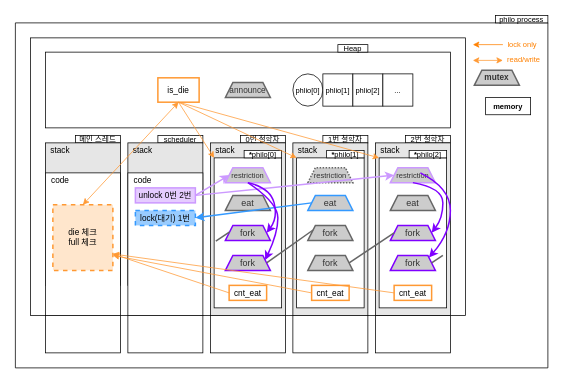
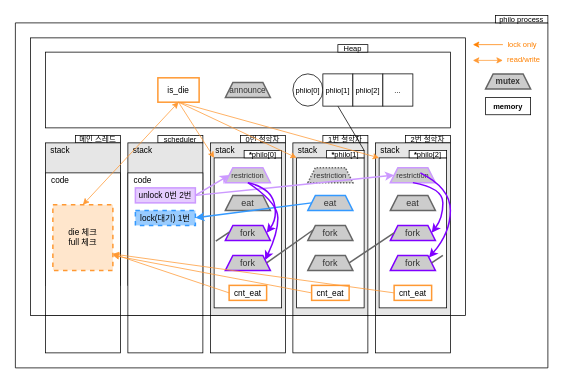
node "mutex": moved (497, 78) -> (508, 81)
edge "phlio[1]" -- "*philo[1]": added
